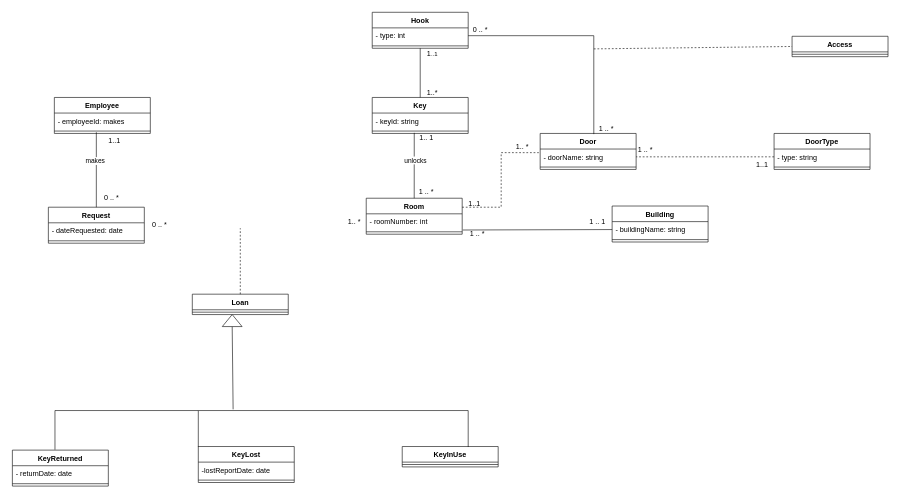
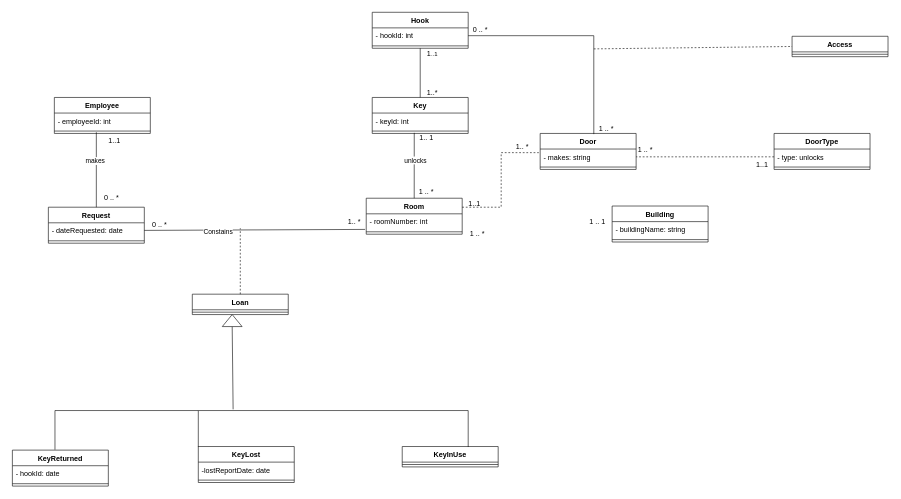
node "- type: int": label "- type: int" -> "- hookId: int"
node "- employeeId: makes": label "- employeeId: makes" -> "- employeeId: int"
node "- keyId: string": label "- keyId: string" -> "- keyId: int"
node "- doorName: string": label "- doorName: string" -> "- makes: string"
node "- type: string": label "- type: string" -> "- type: unlocks"
edge "- roomNumber: int" -- "- dateRequested: date": added, label "Constains"
edge "- roomNumber: int" -- "- buildingName: string": removed
node "- returnDate: date": label "- returnDate: date" -> "- hookId: date"
